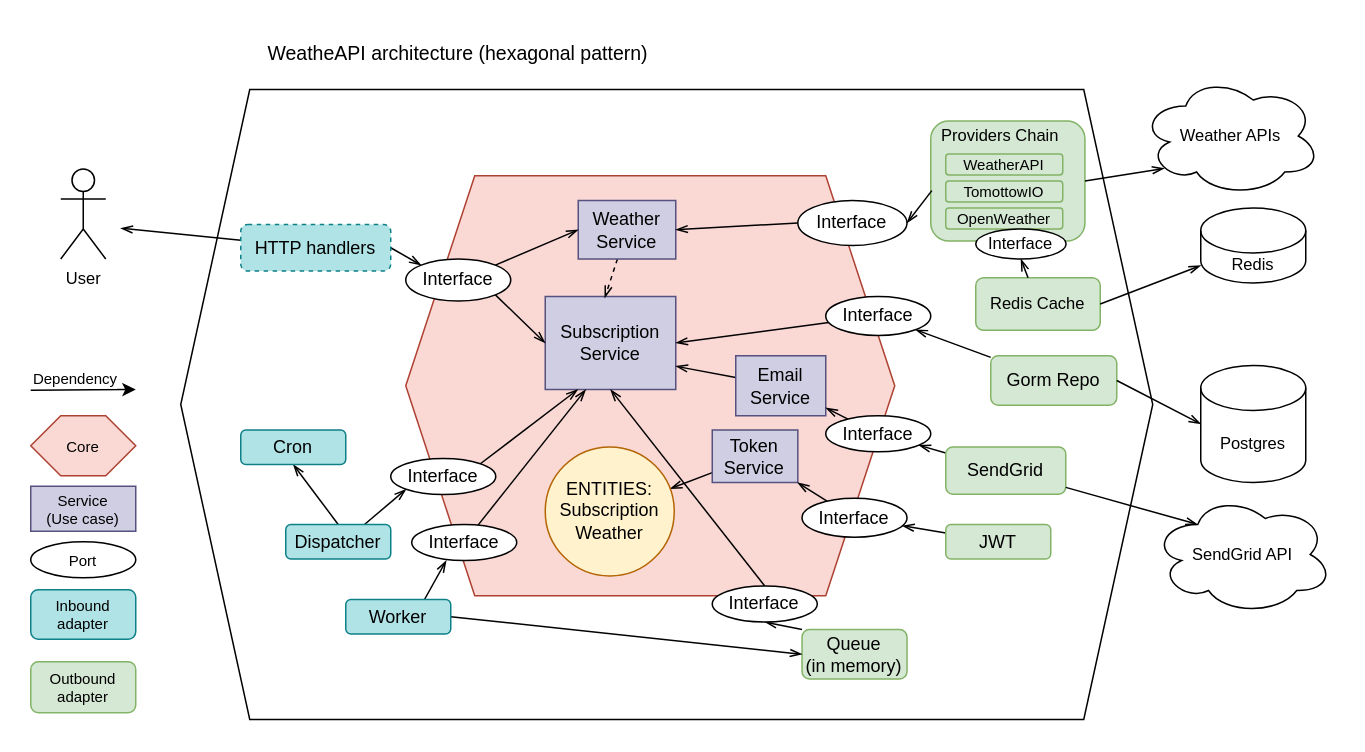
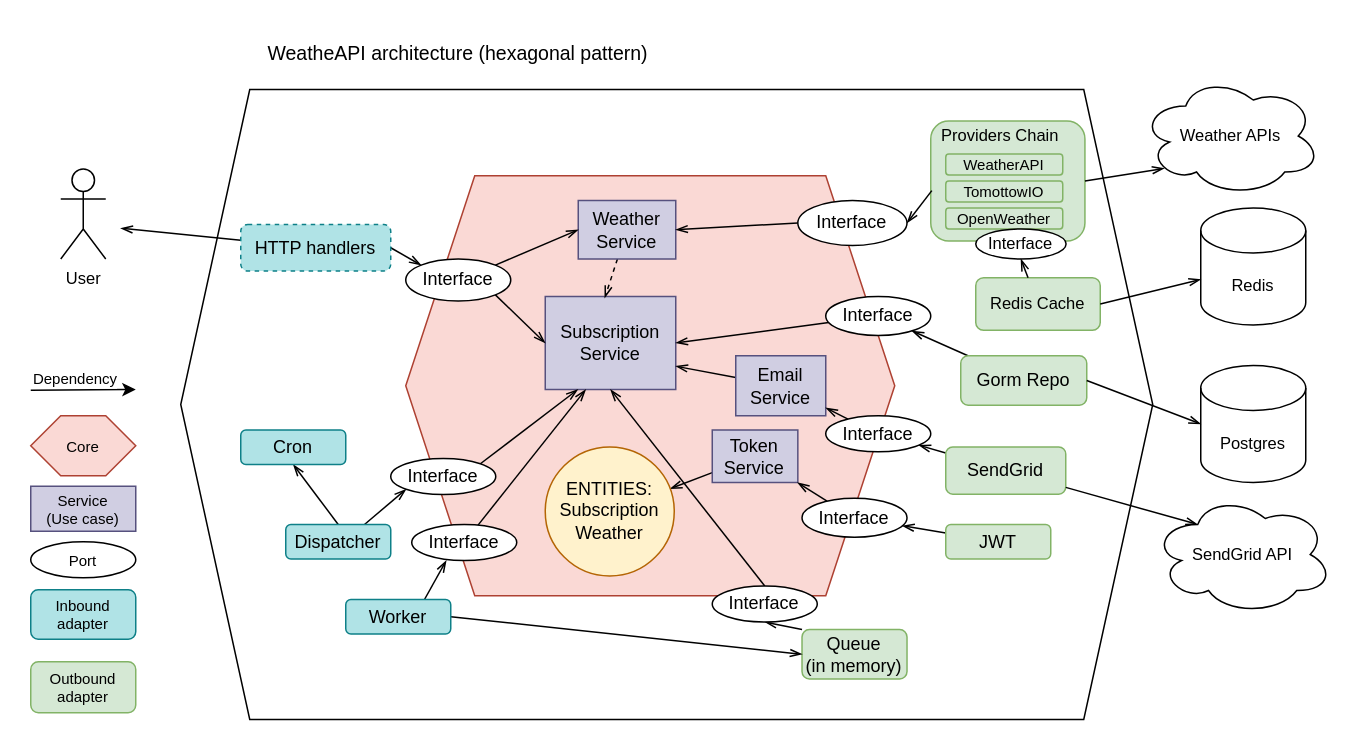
node "Redis": size 105x75 -> 105x117
node "Gorm Repo": moved (1054, 380) -> (1024, 380)
